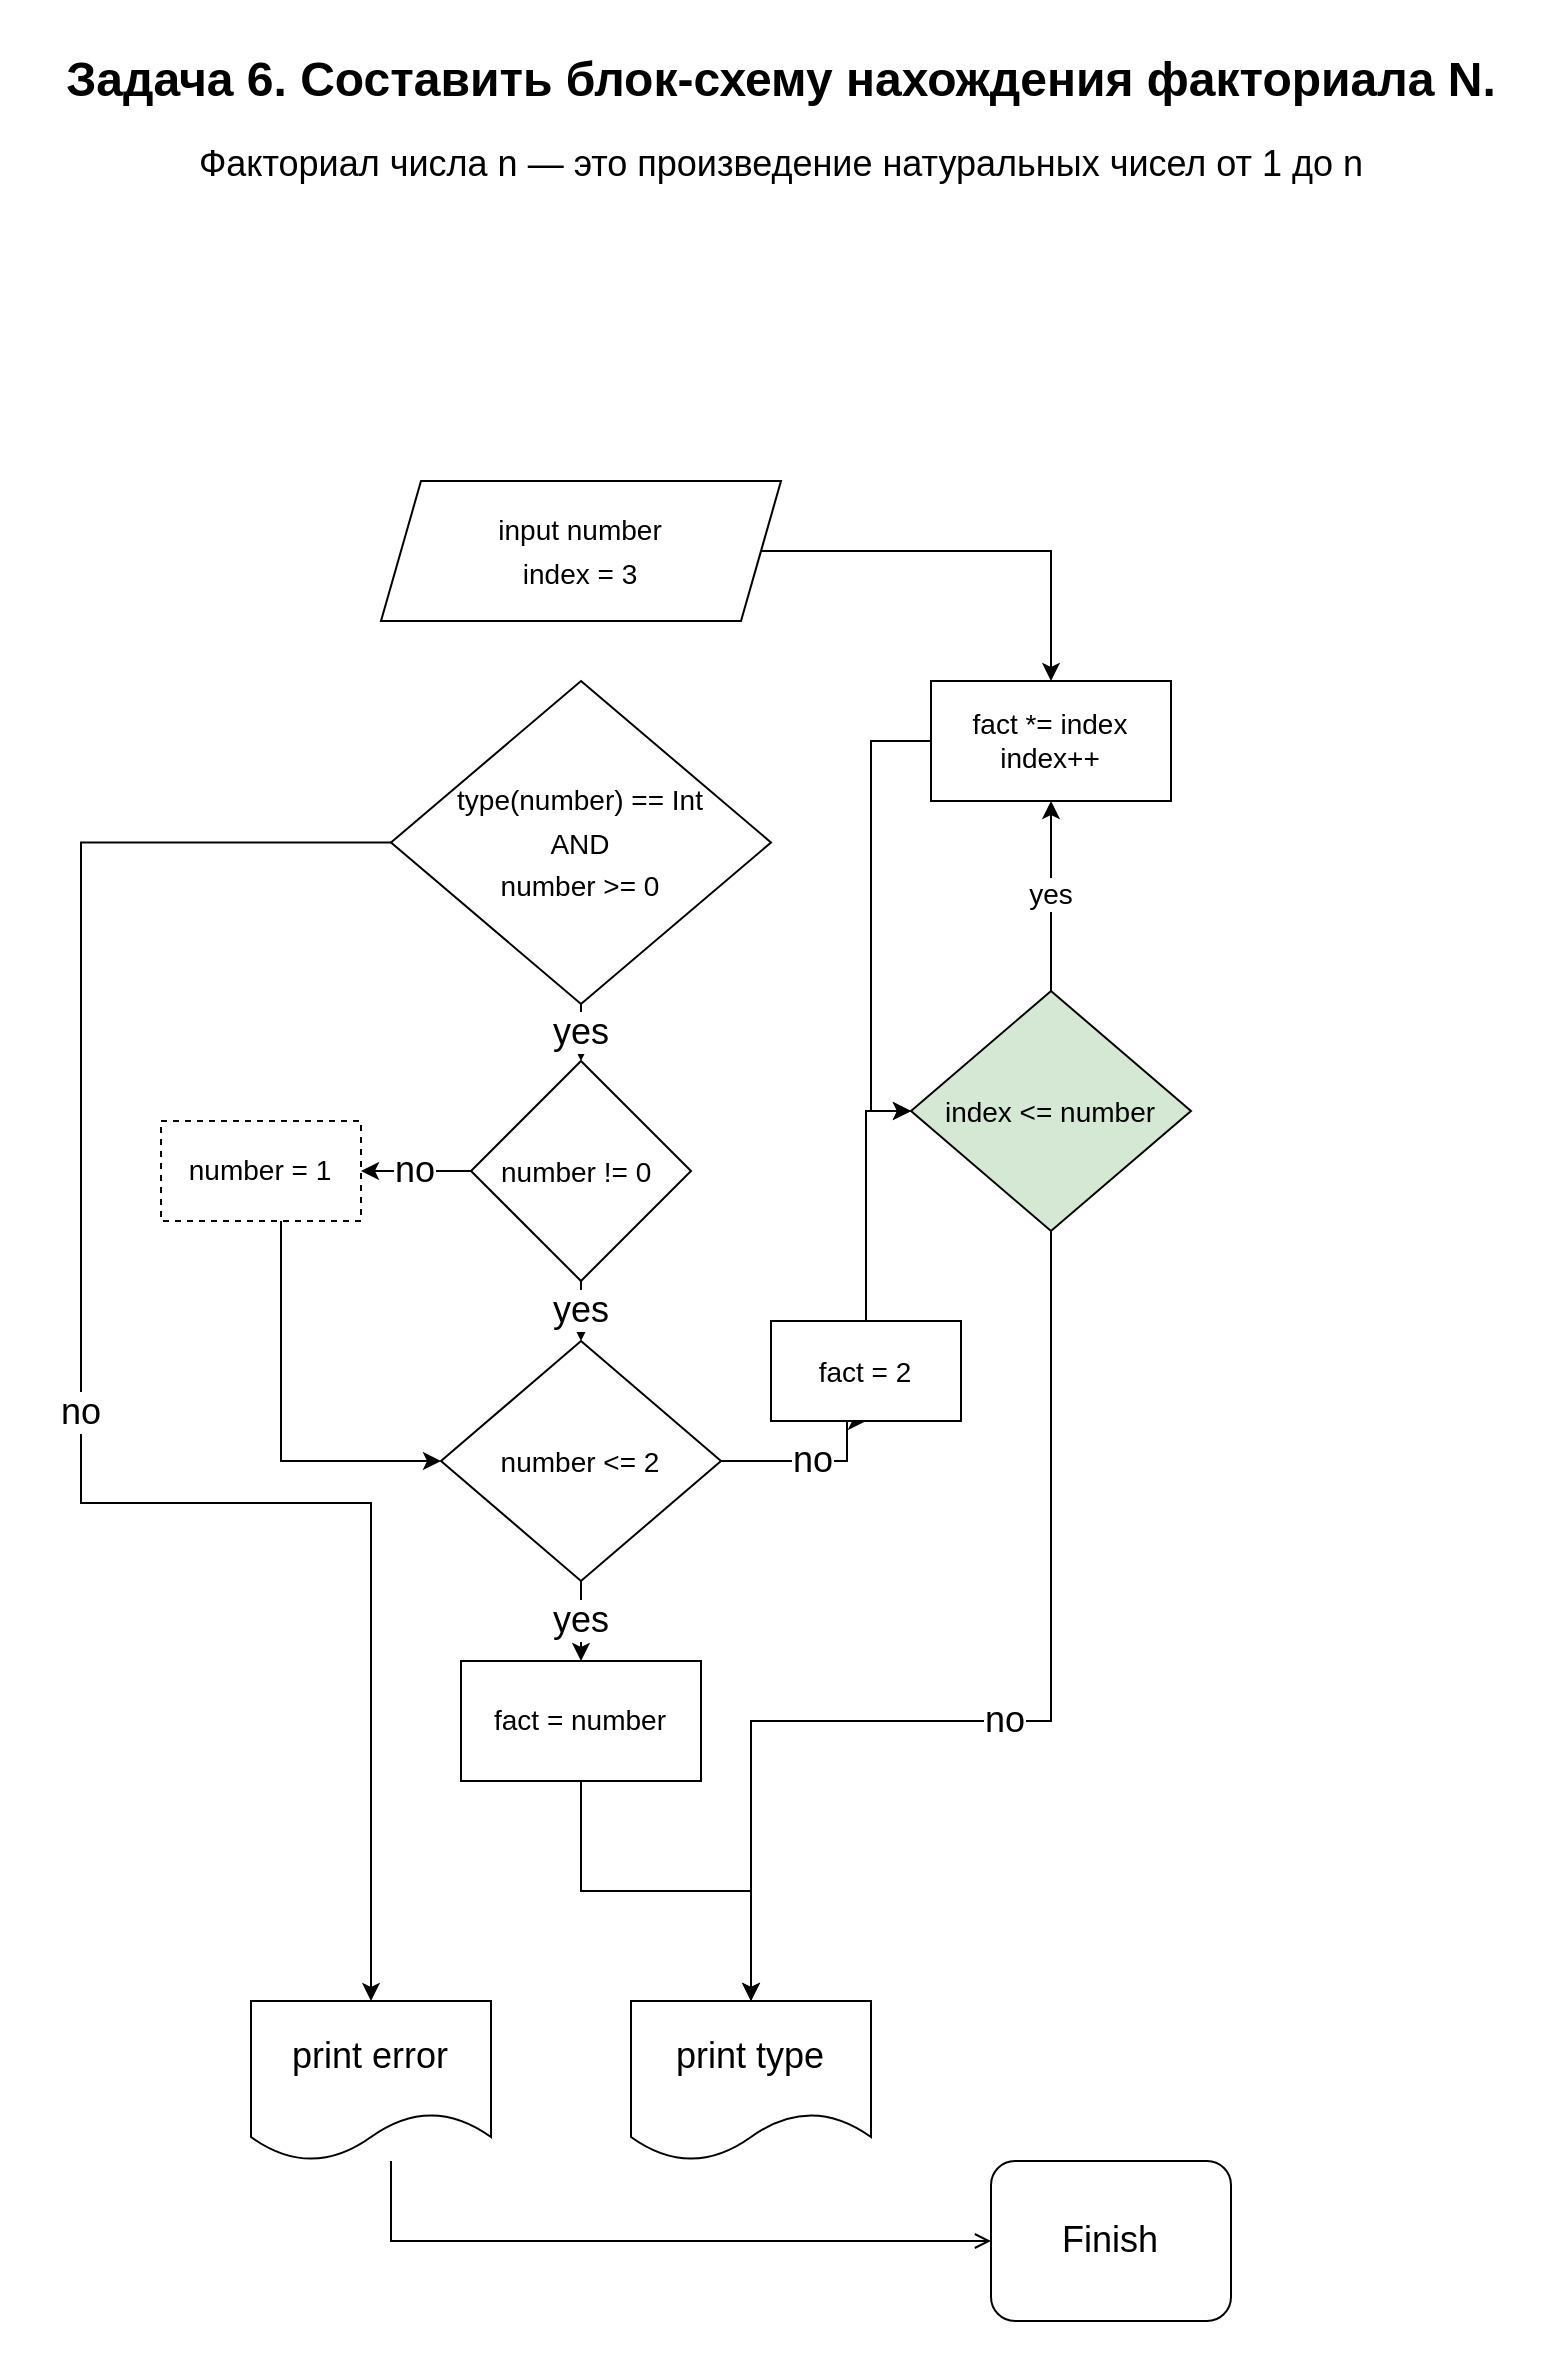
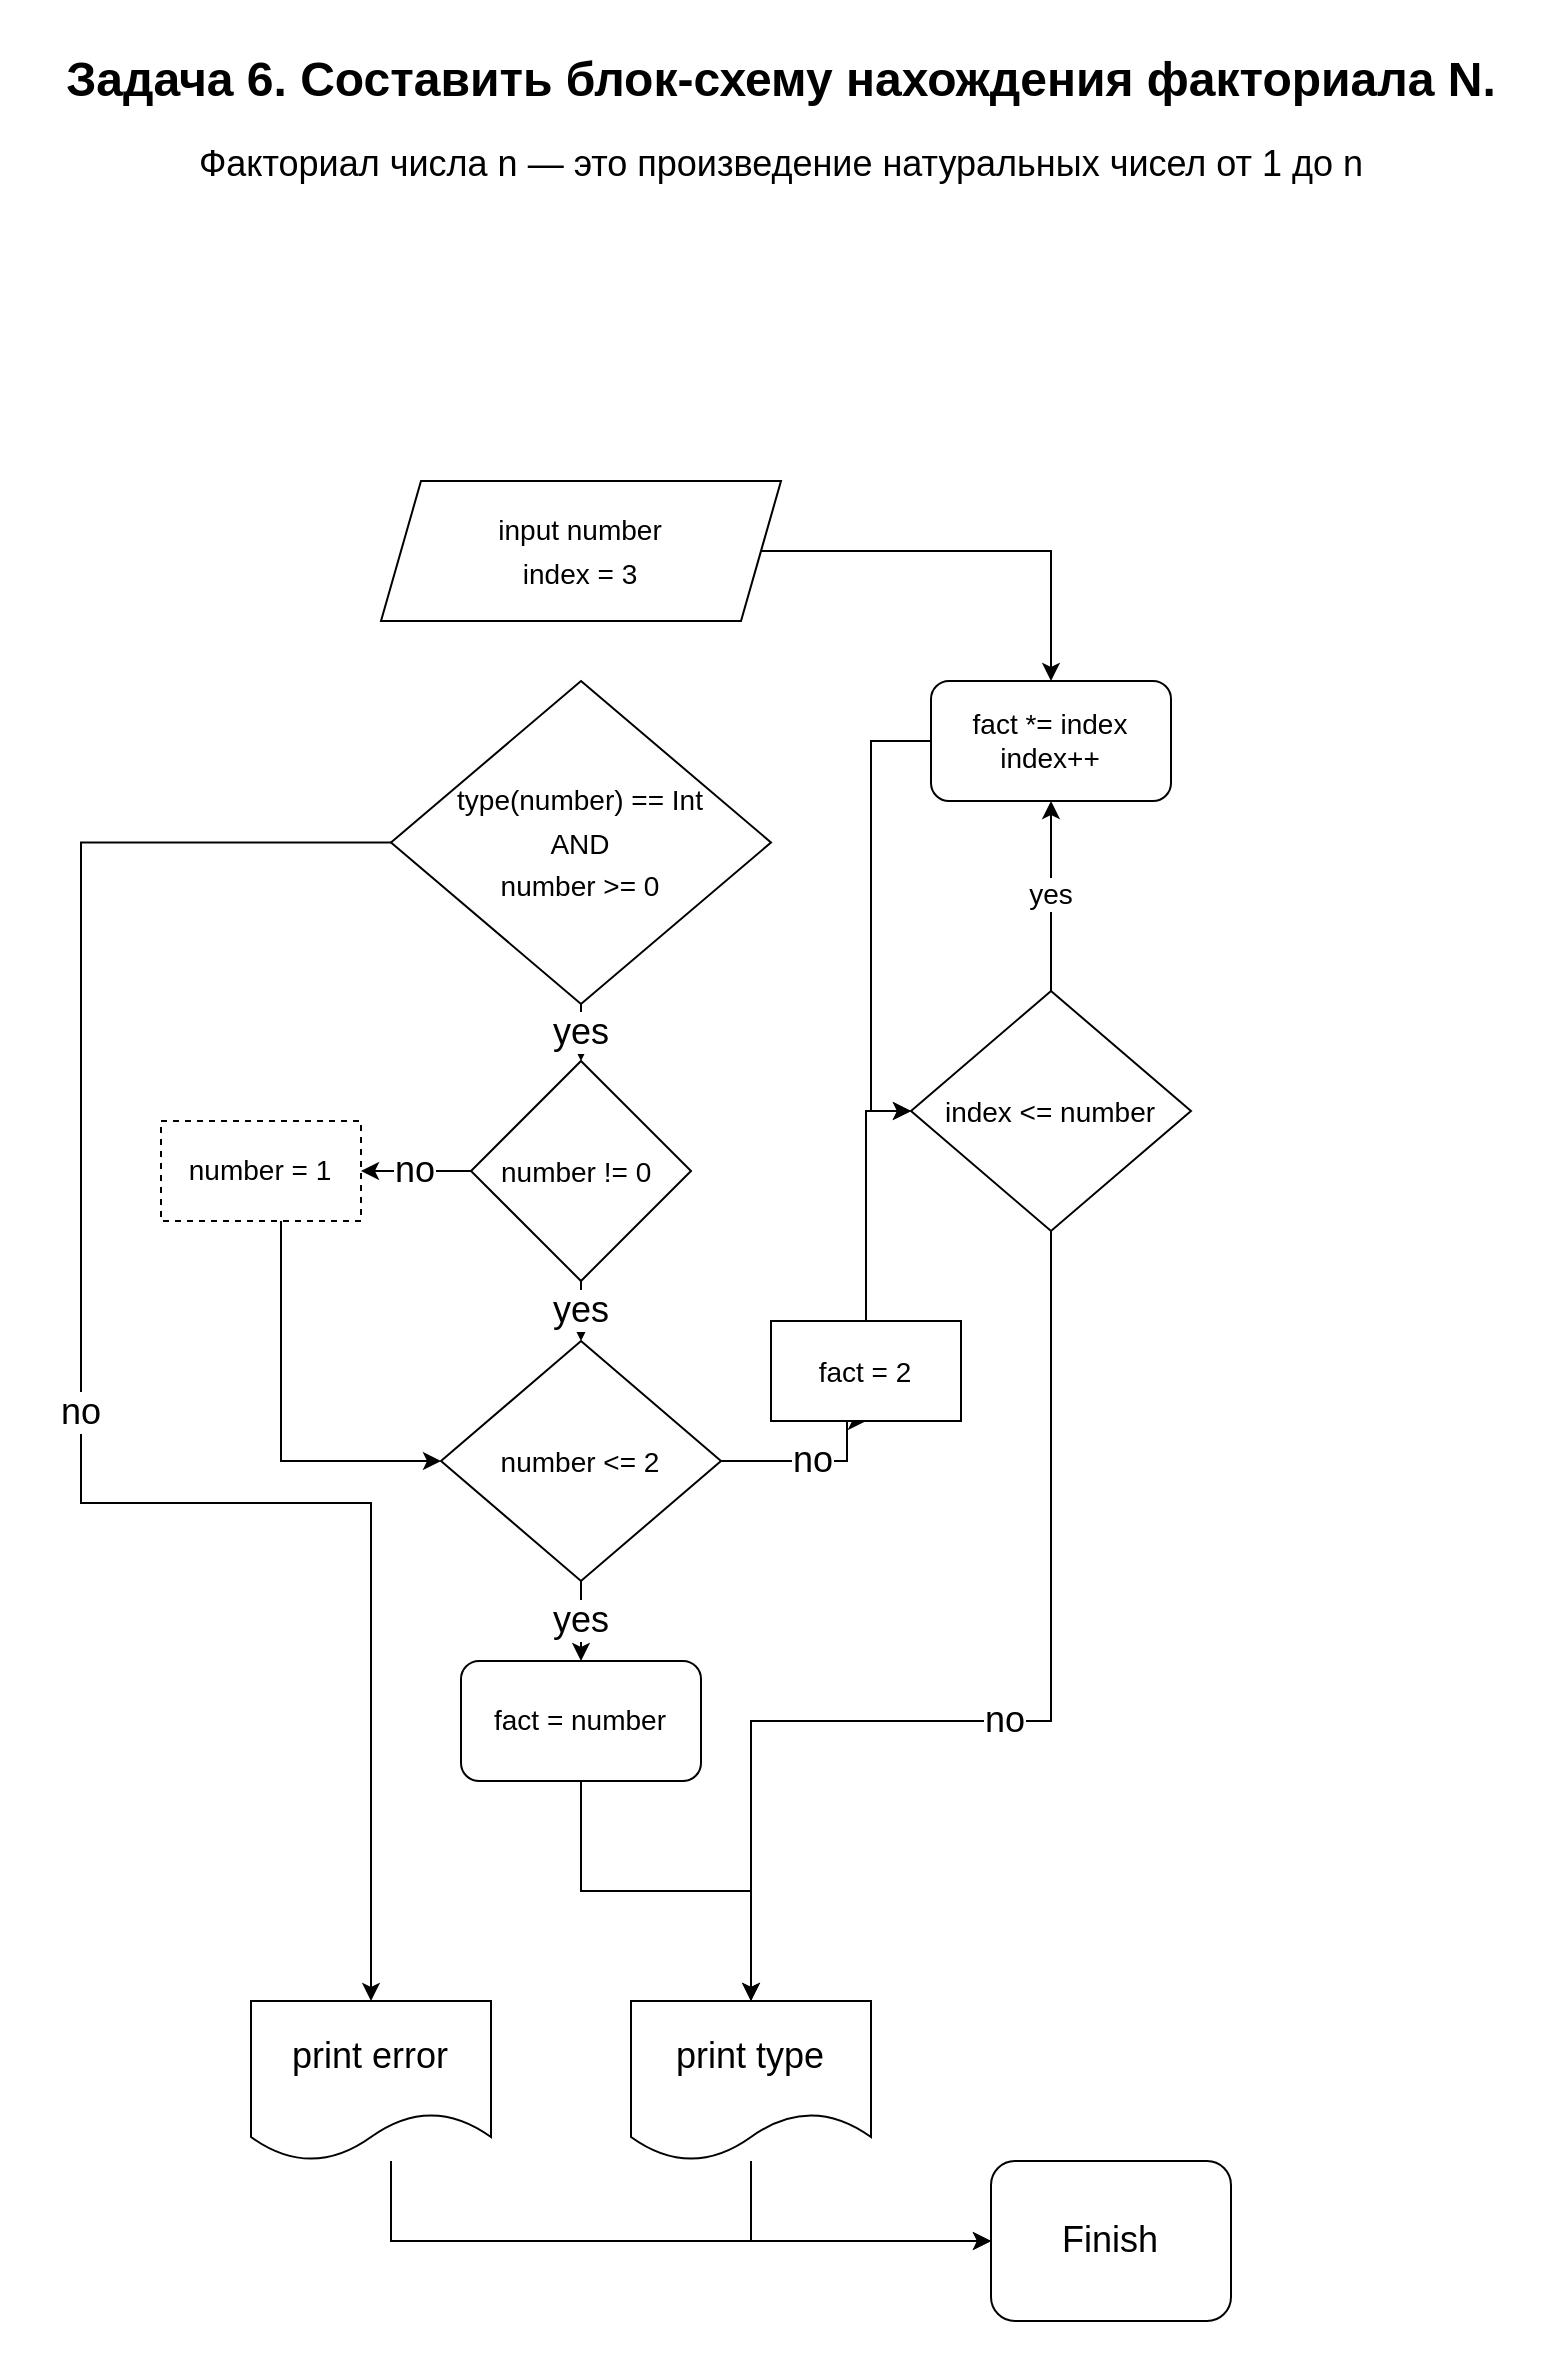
node "fact *= index index++": shape rectangle -> rounded rectangle
node "index <= number": fillcolor #d5e8d4 -> #ffffff
node "fact = number": shape rectangle -> rounded rectangle
edge "print type" -> "Finish": added
edge "print error" -> "Finish": arrowhead open -> classic
